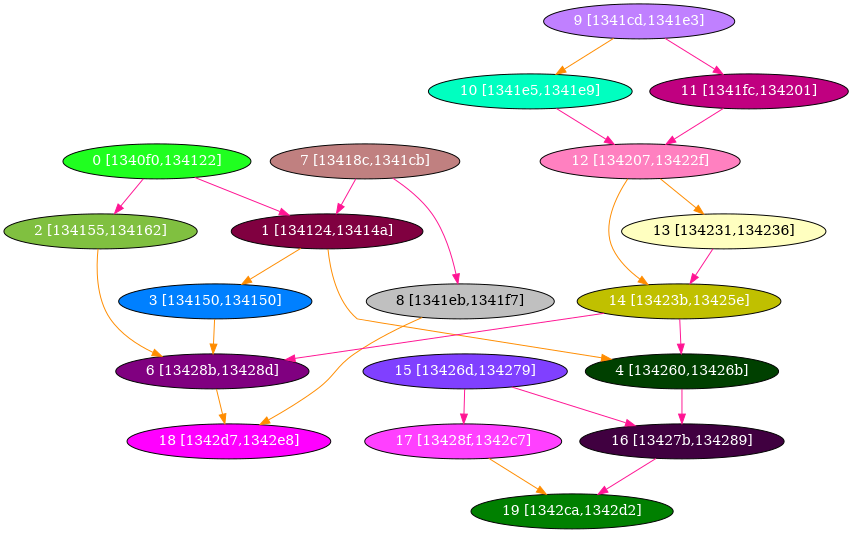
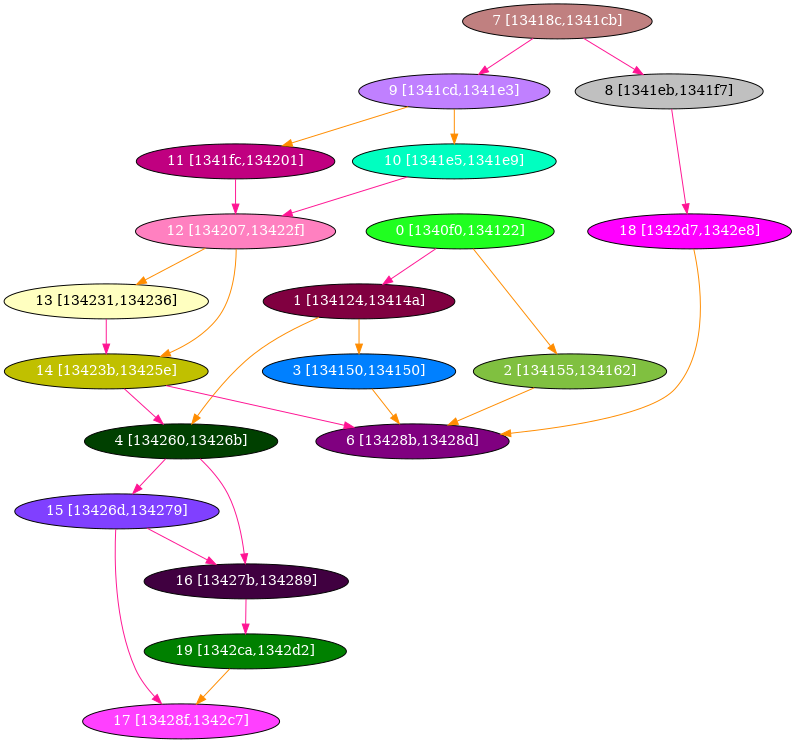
edge "9 [1341cd,1341e3]" -> "11 [1341fc,134201]": color deeppink -> darkorange
edge "0 [1340f0,134122]" -> "2 [134155,134162]": color deeppink -> darkorange
edge "7 [13418c,1341cb]" -> "1 [134124,13414a]": now "7 [13418c,1341cb]" -> "9 [1341cd,1341e3]"
edge "8 [1341eb,1341f7]" -> "18 [1342d7,1342e8]": color darkorange -> deeppink
edge "6 [13428b,13428d]" -> "18 [1342d7,1342e8]": reversed
edge "4 [134260,13426b]" -> "15 [13426d,134279]": added
edge "17 [13428f,1342c7]" -> "19 [1342ca,1342d2]": reversed
